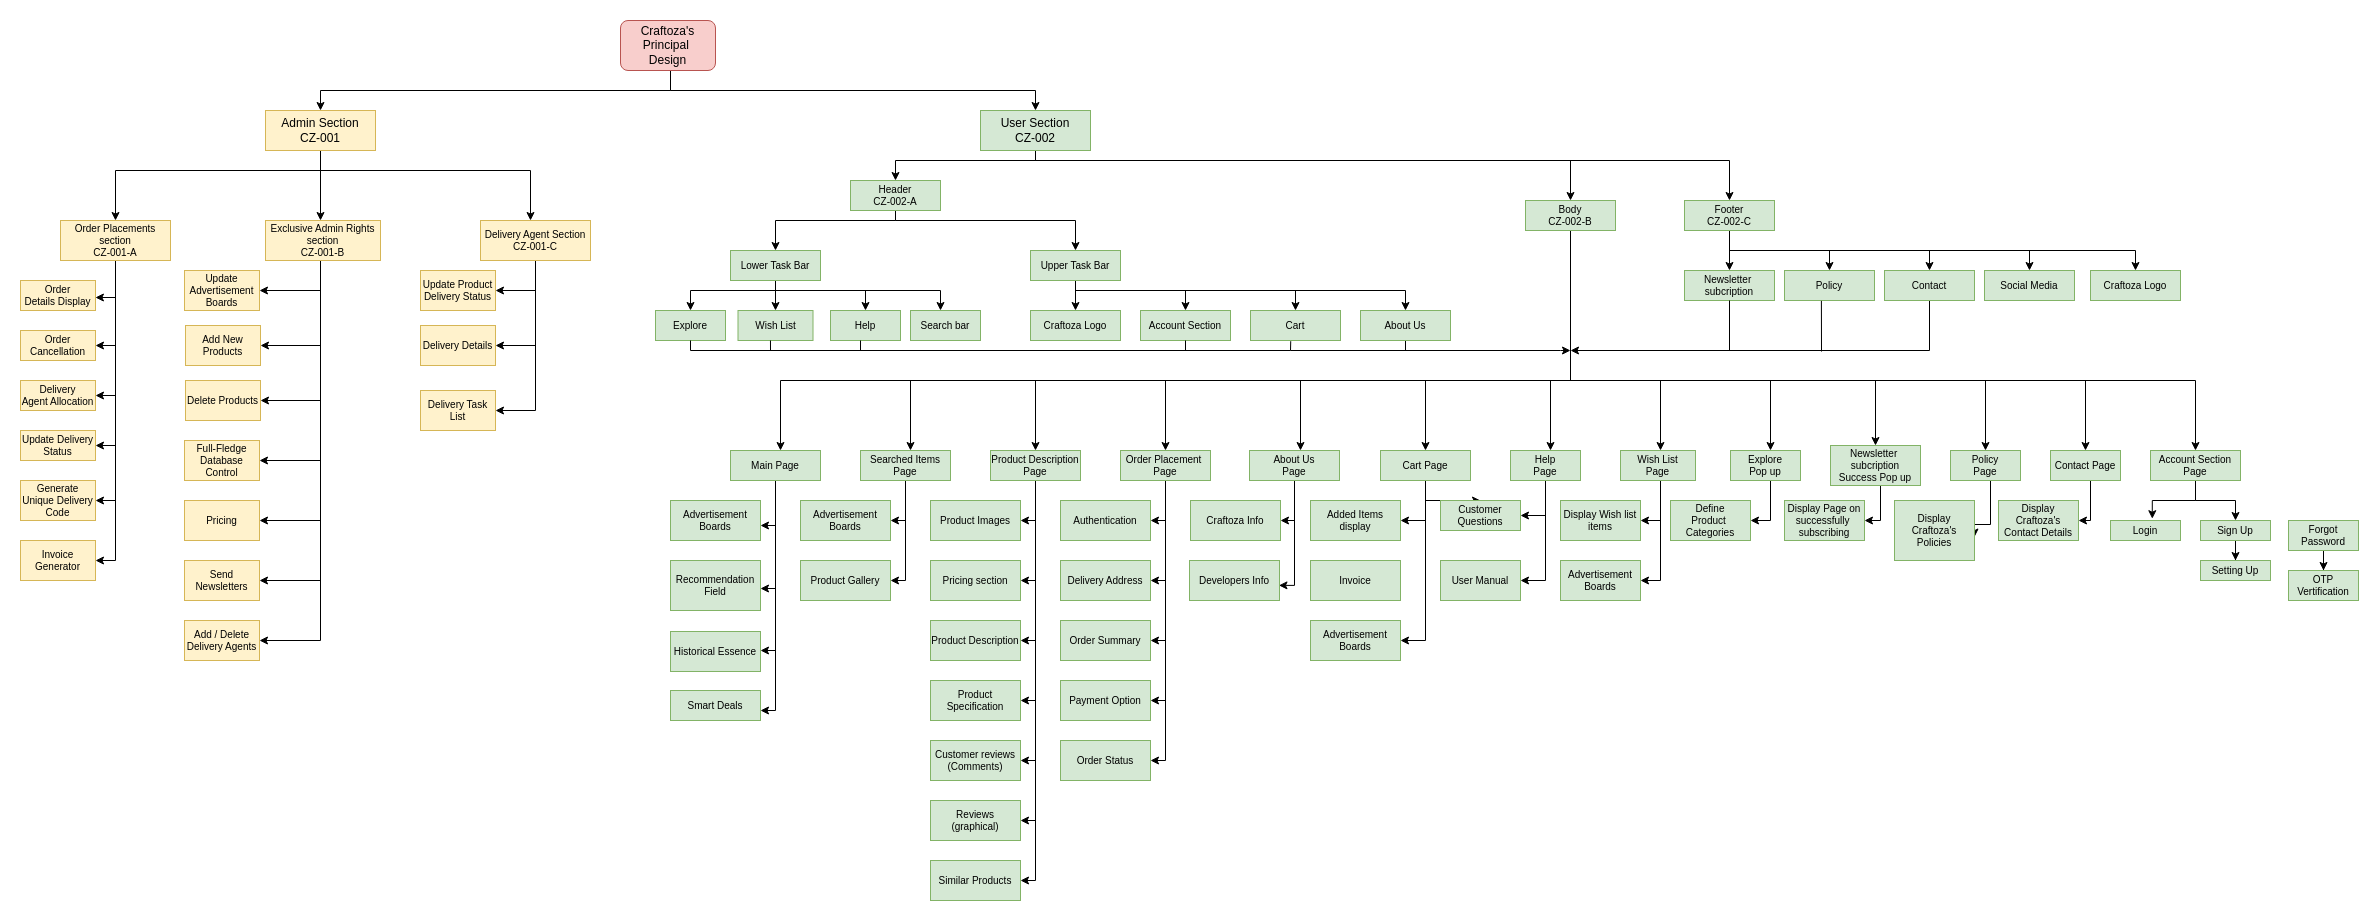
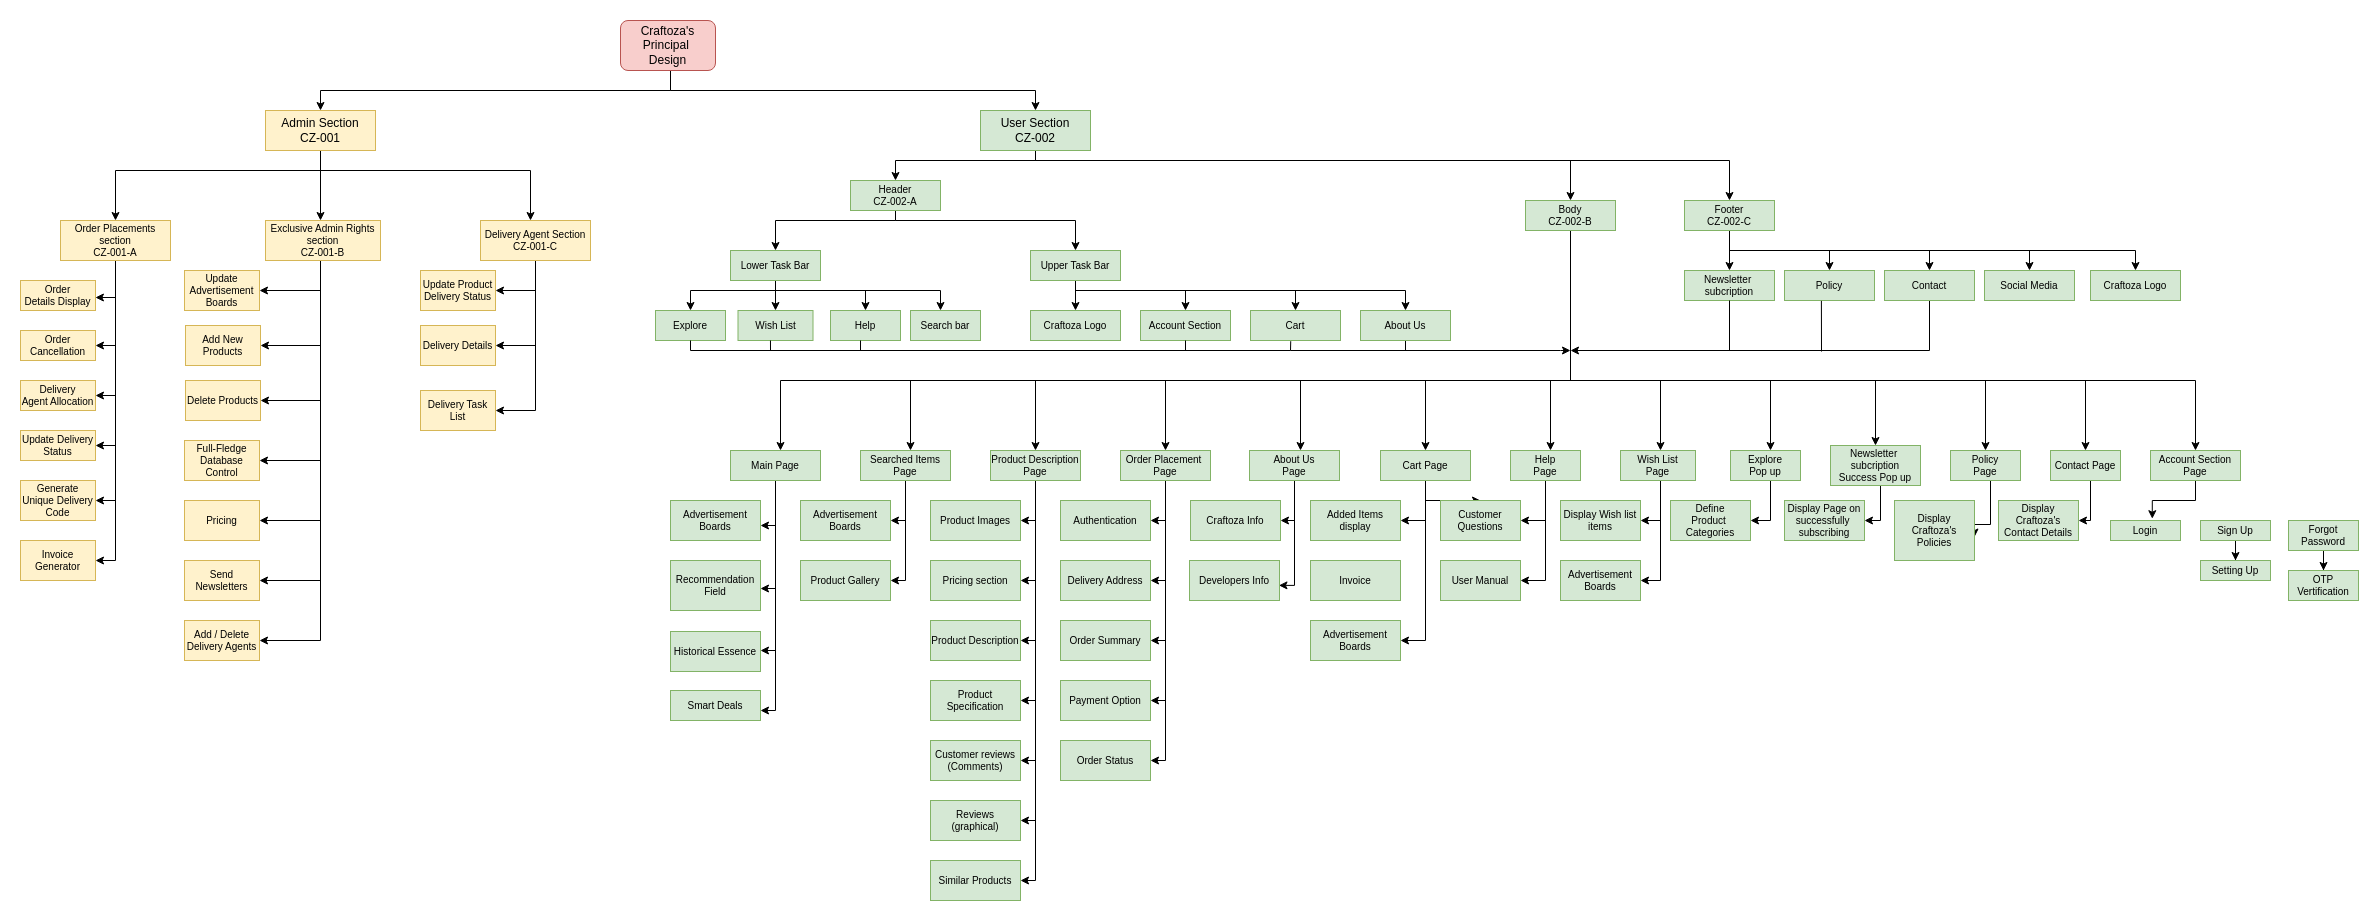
edge "Account Section Page" -> "Sign Up": removed
node "Customer Questions": size 80x30 -> 80x40
